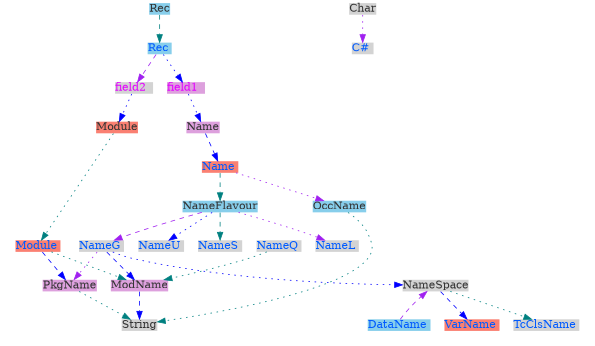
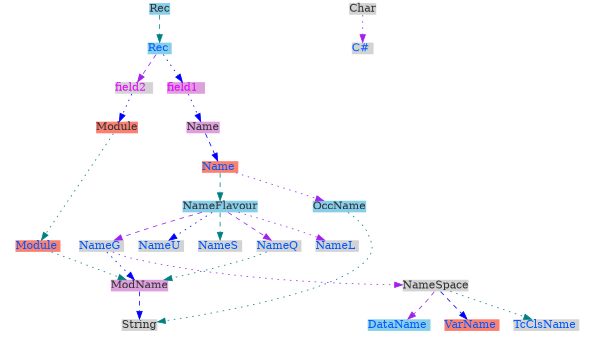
edge "NameFlavour" -> "NameQ": added
edge "NameG" -> "ModName": style dashed -> dotted
edge "NameG" -> "NameSpace": color blue -> purple
node "PkgName": removed
edge "DataName" -> "NameSpace": reversed
